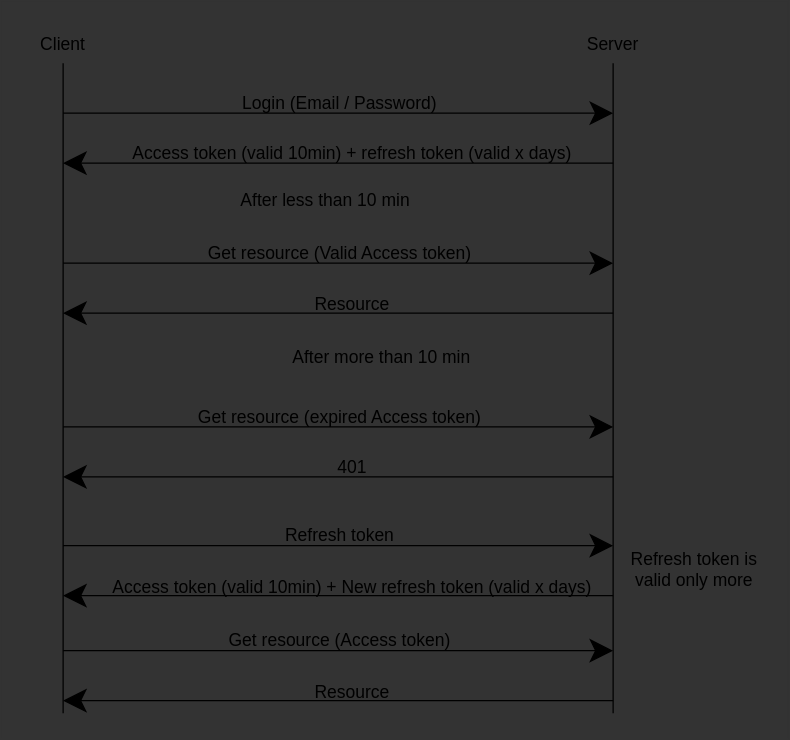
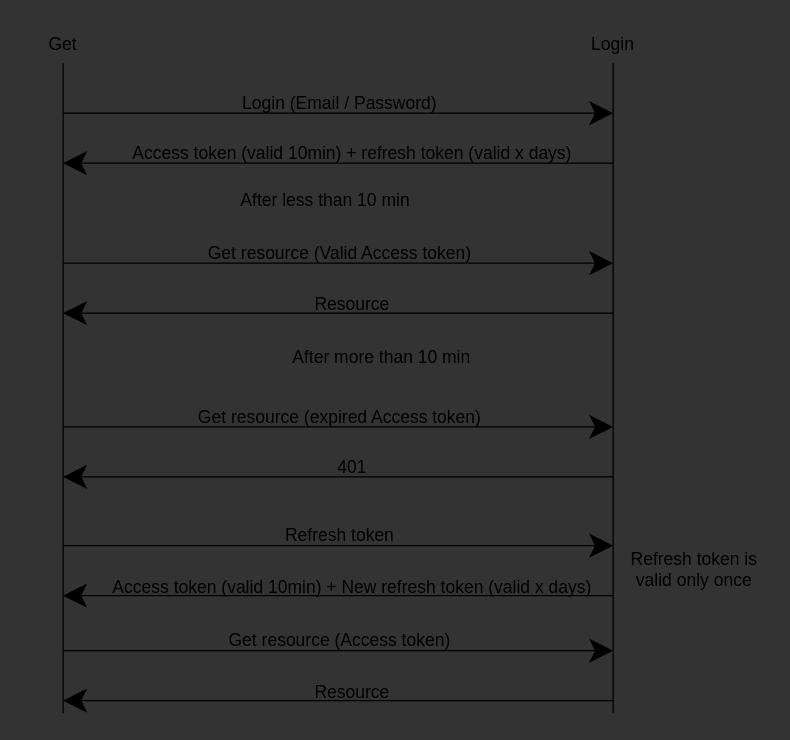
node "Client": label "Client" -> "Get"
node "Server": label "Server" -> "Login"
node "Refresh token is valid only more": label "Refresh token is valid only more" -> "Refresh token is valid only once"
